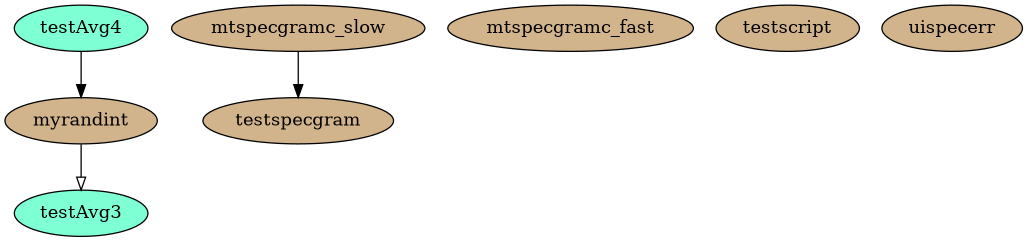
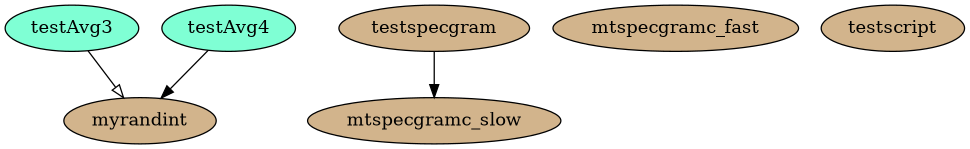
node "uispecerr": removed
edge "mtspecgramc_slow" -> "testspecgram": reversed
edge "myrandint" -> "testAvg3": reversed
